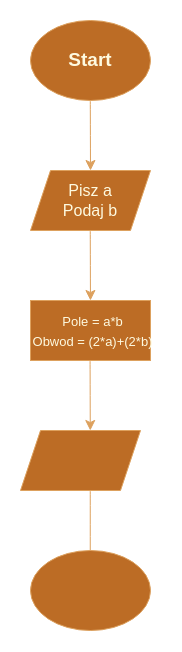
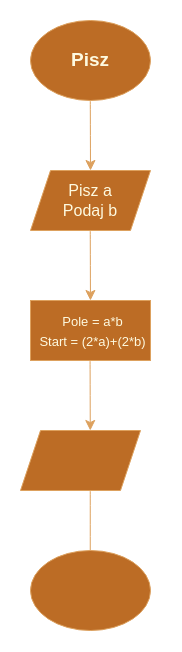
node "Start": label "Start" -> "Pisz"
node "Pole = a*b Obwod = (2*a)+(2*b)": label "Pole = a*b Obwod = (2*a)+(2*b)" -> "Pole = a*b Start = (2*a)+(2*b)"
